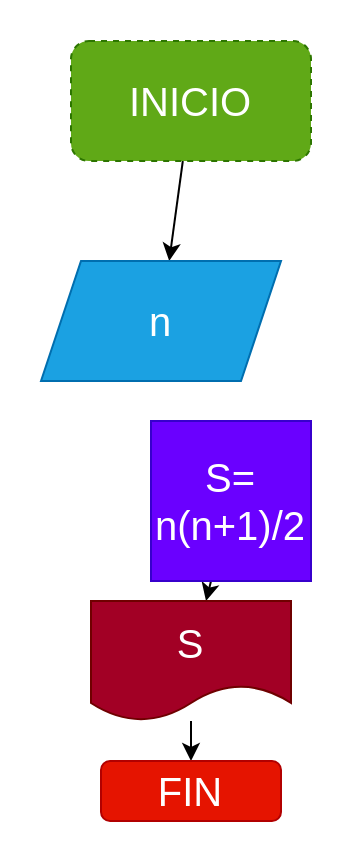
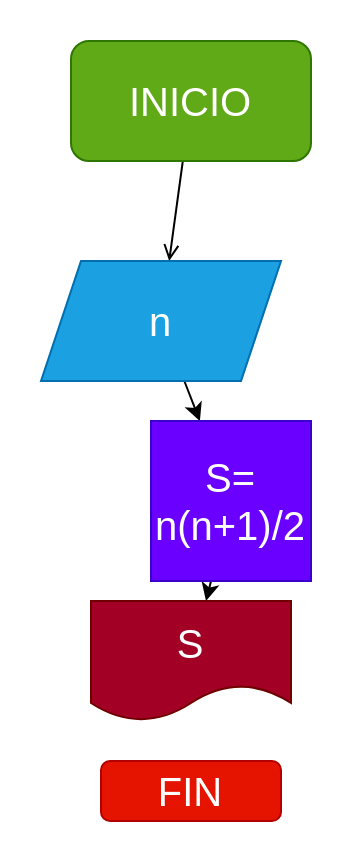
node "INICIO": style dashed -> solid
edge "INICIO" -> "n": arrowhead classic -> open
edge "n" -> "S= n(n+1)/2": added
edge "S" -> "FIN": removed
